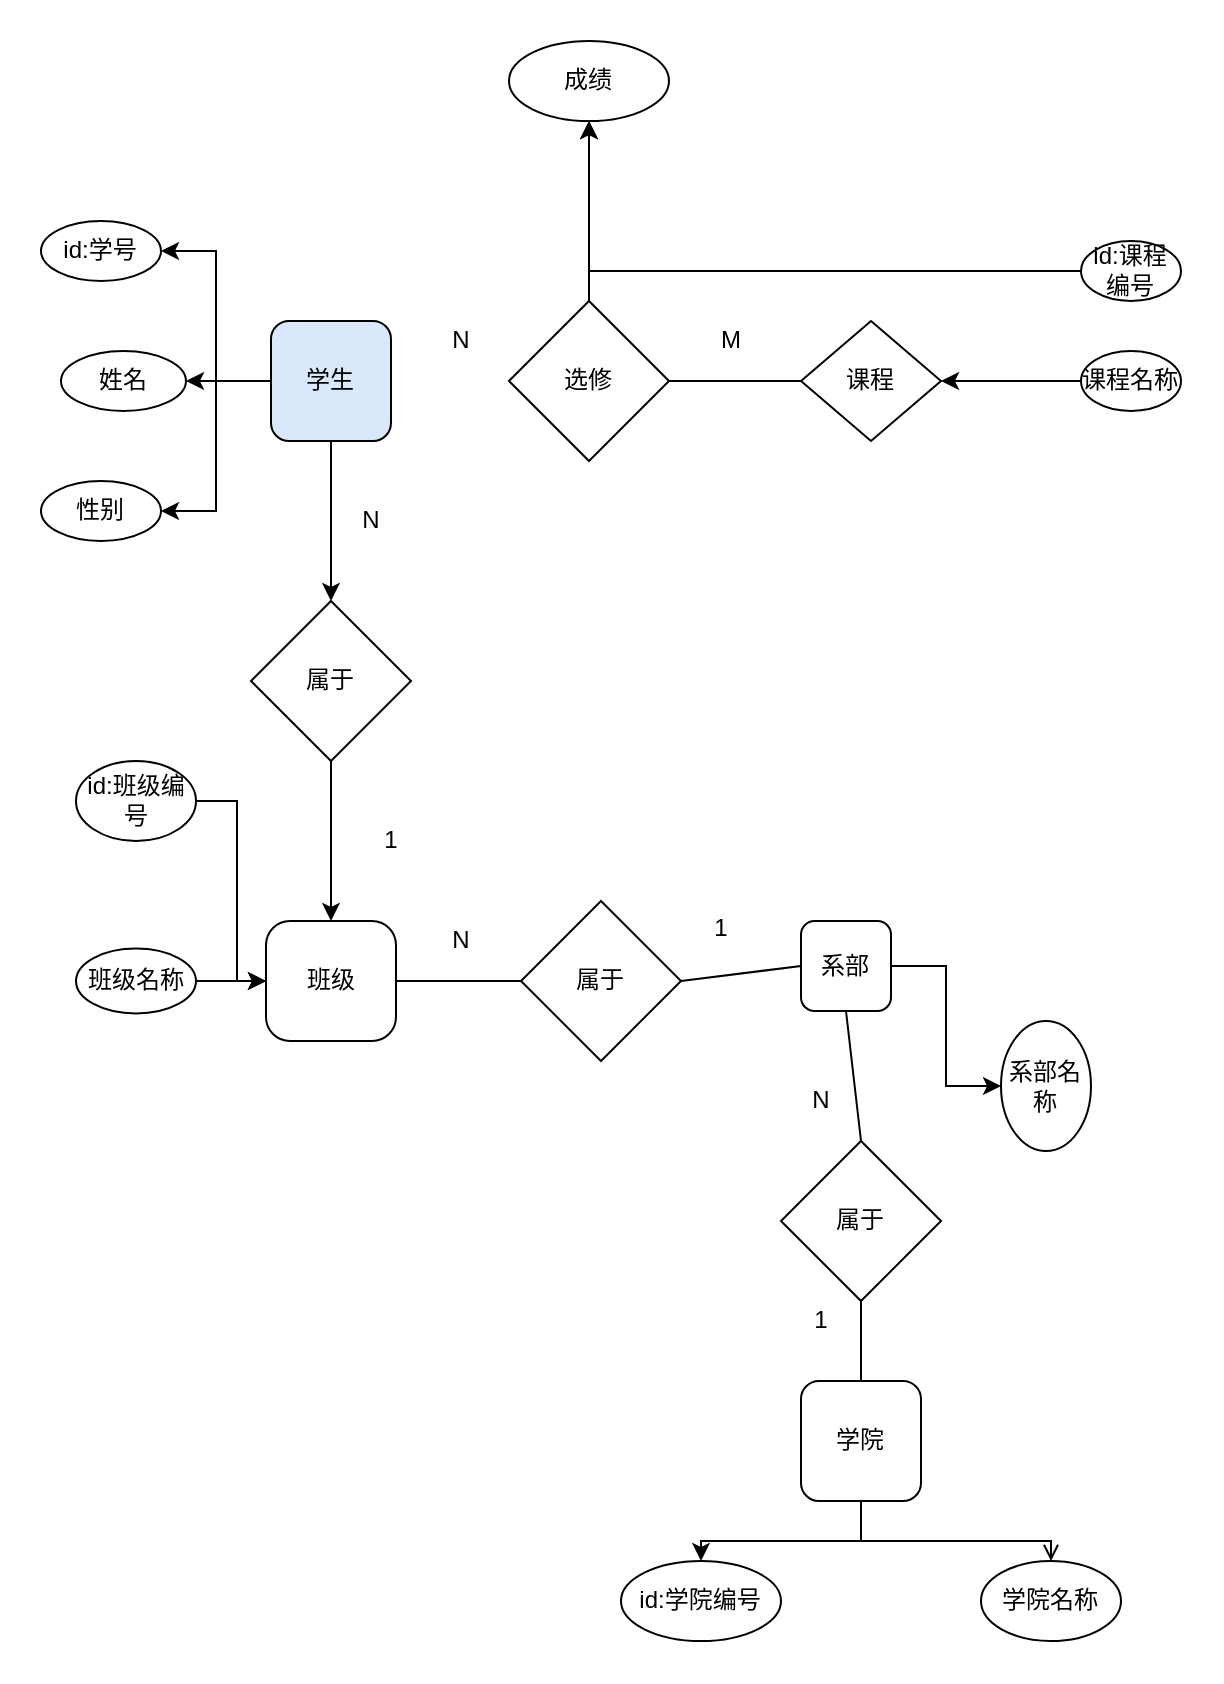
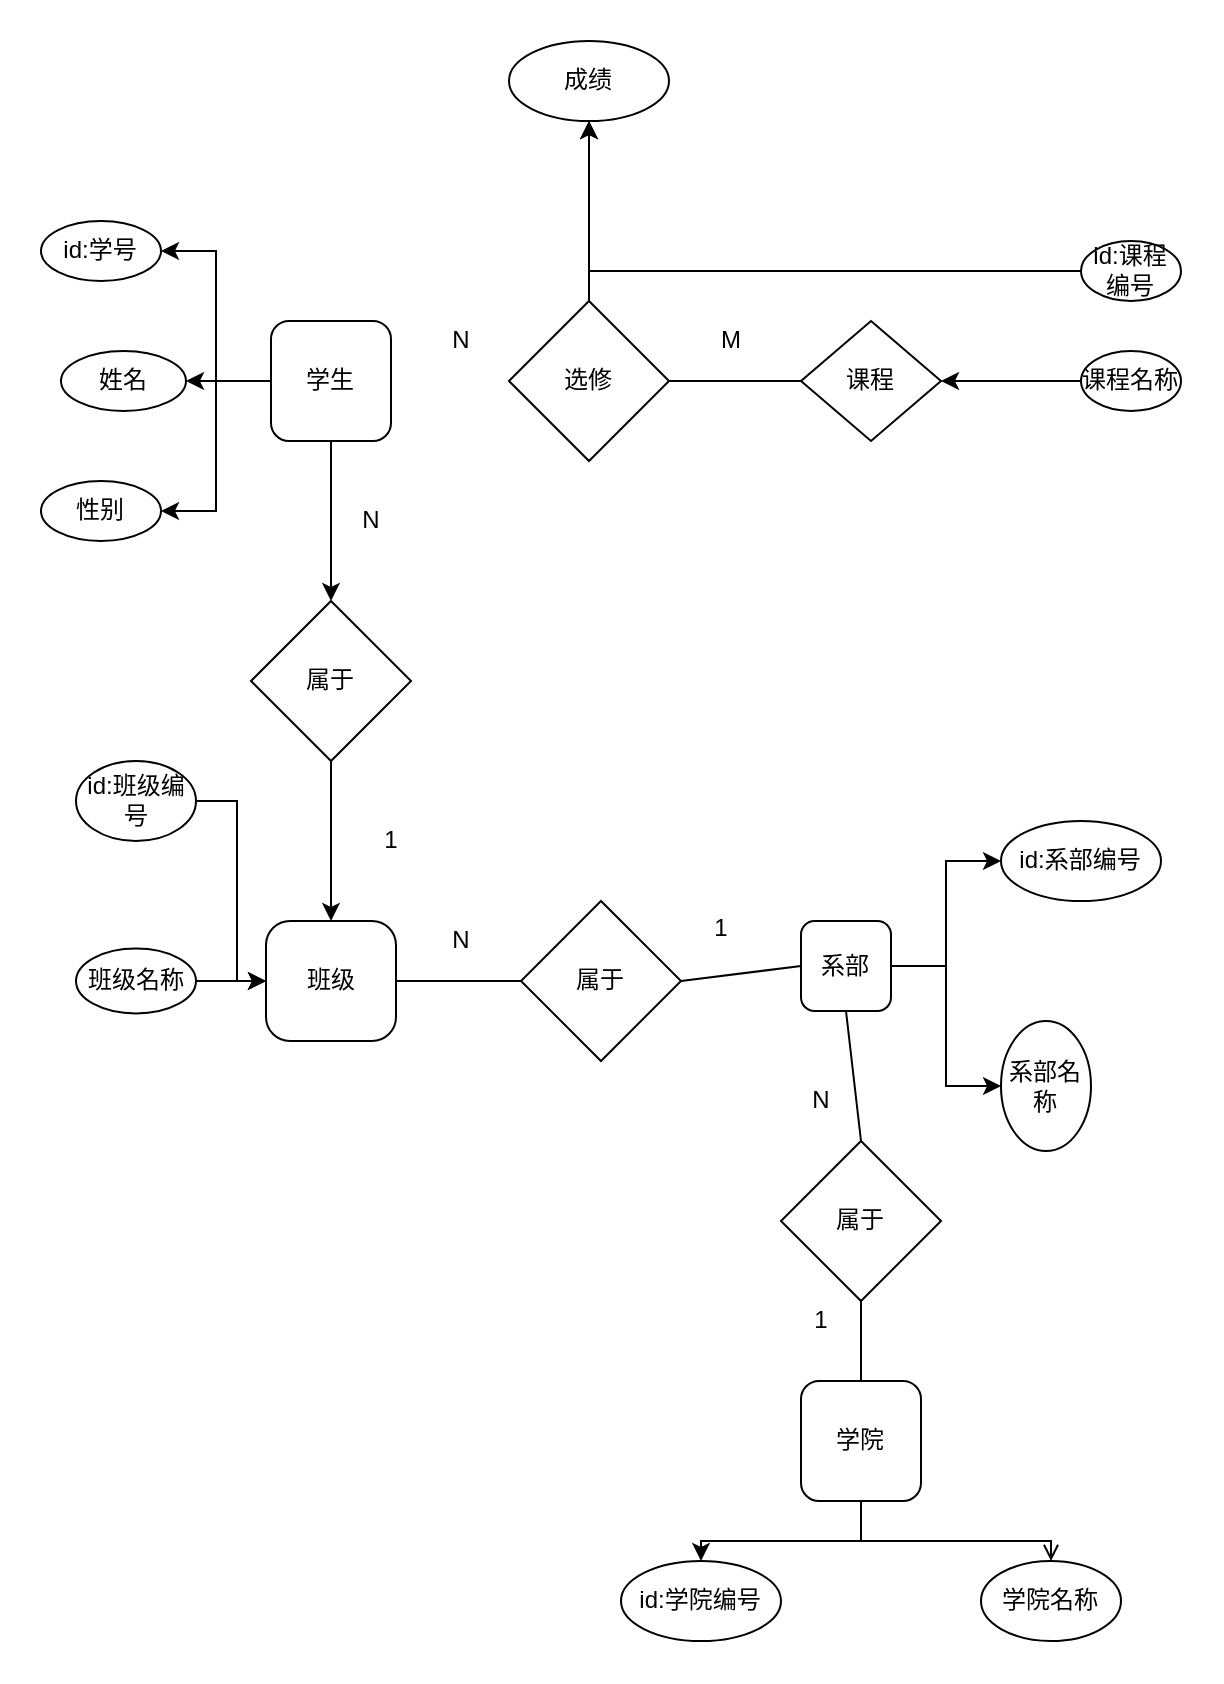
node "学生": fillcolor #dae8fc -> #ffffff
node "id:系部编号": added
edge "系部" -> "id:系部编号": added
